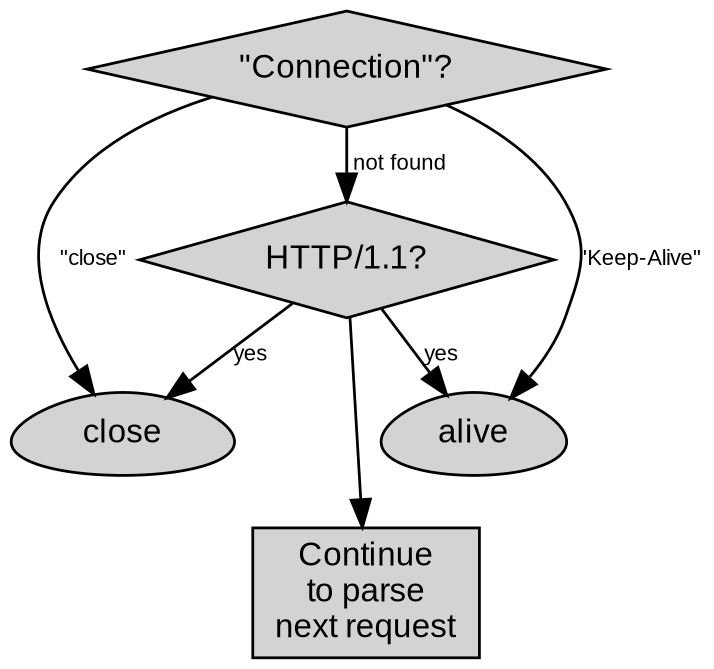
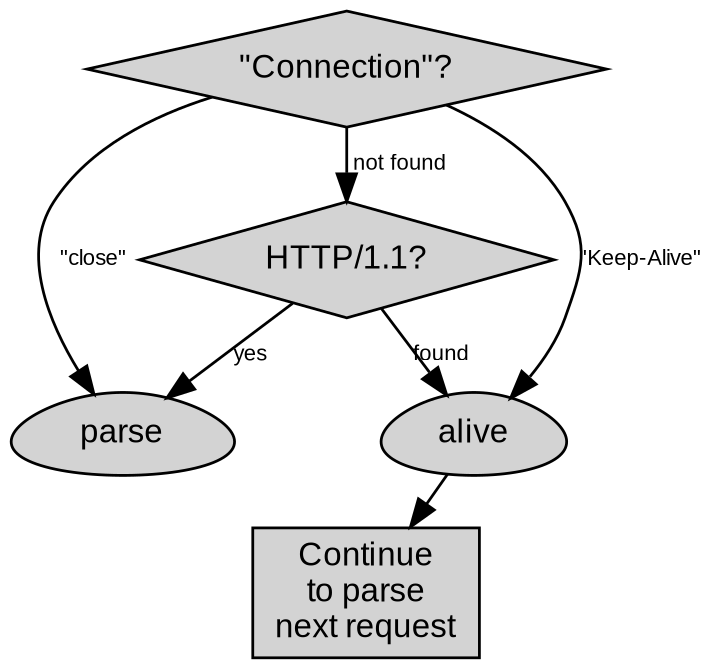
edge "HTTP/1.1?" -> "alive": label "yes" -> "found"
edge "HTTP/1.1?" -> "Continue to parse next request": now "alive" -> "Continue to parse next request"
node "close": label "close" -> "parse"
